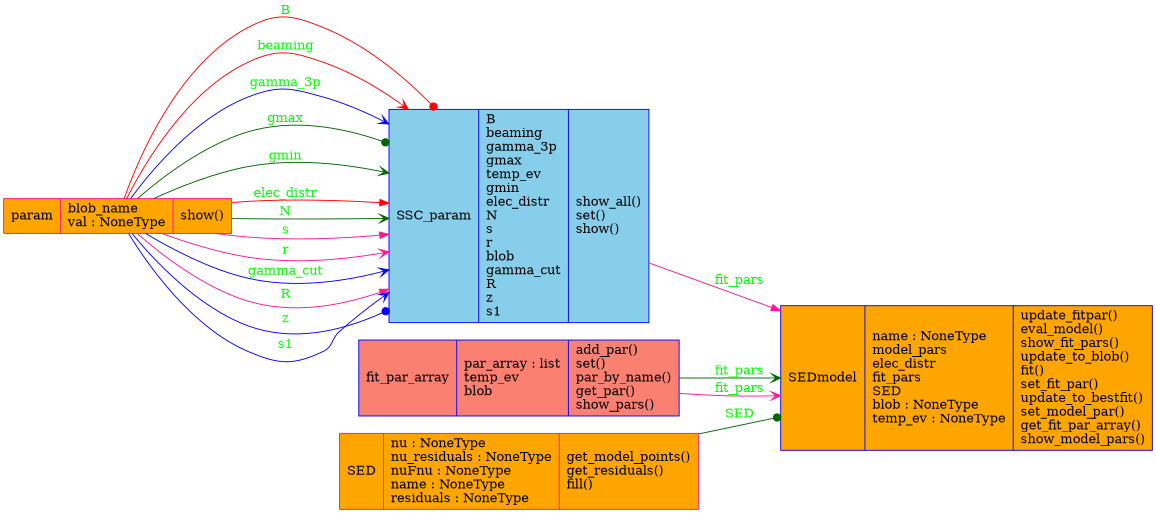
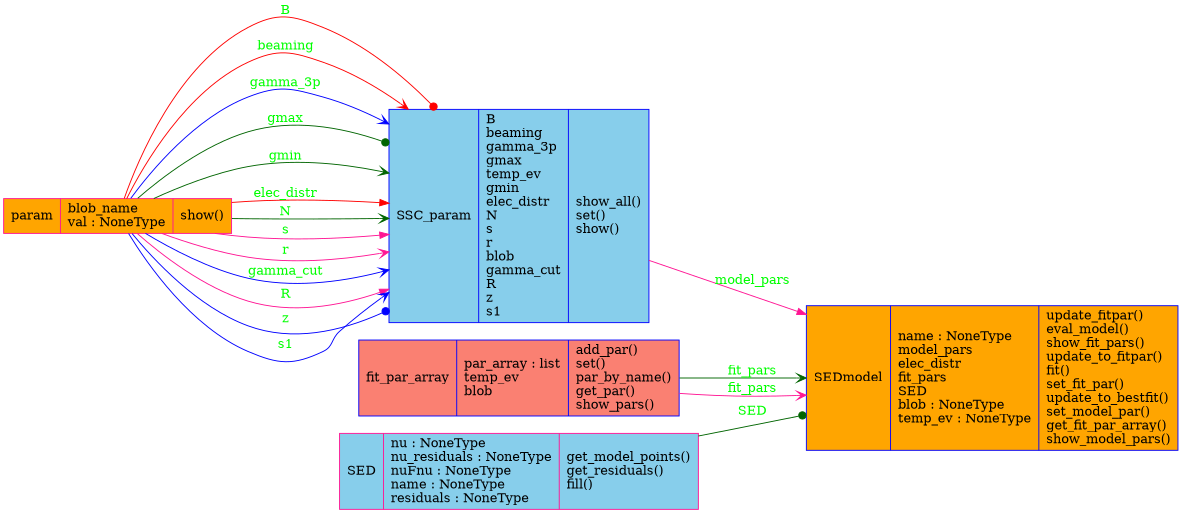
edge "SSC_param" -> "SEDmodel": label "fit_pars" -> "model_pars"
node "SEDmodel": text "update_to_blob()" -> "update_to_fitpar()"
node "SED": fillcolor orange -> skyblue
